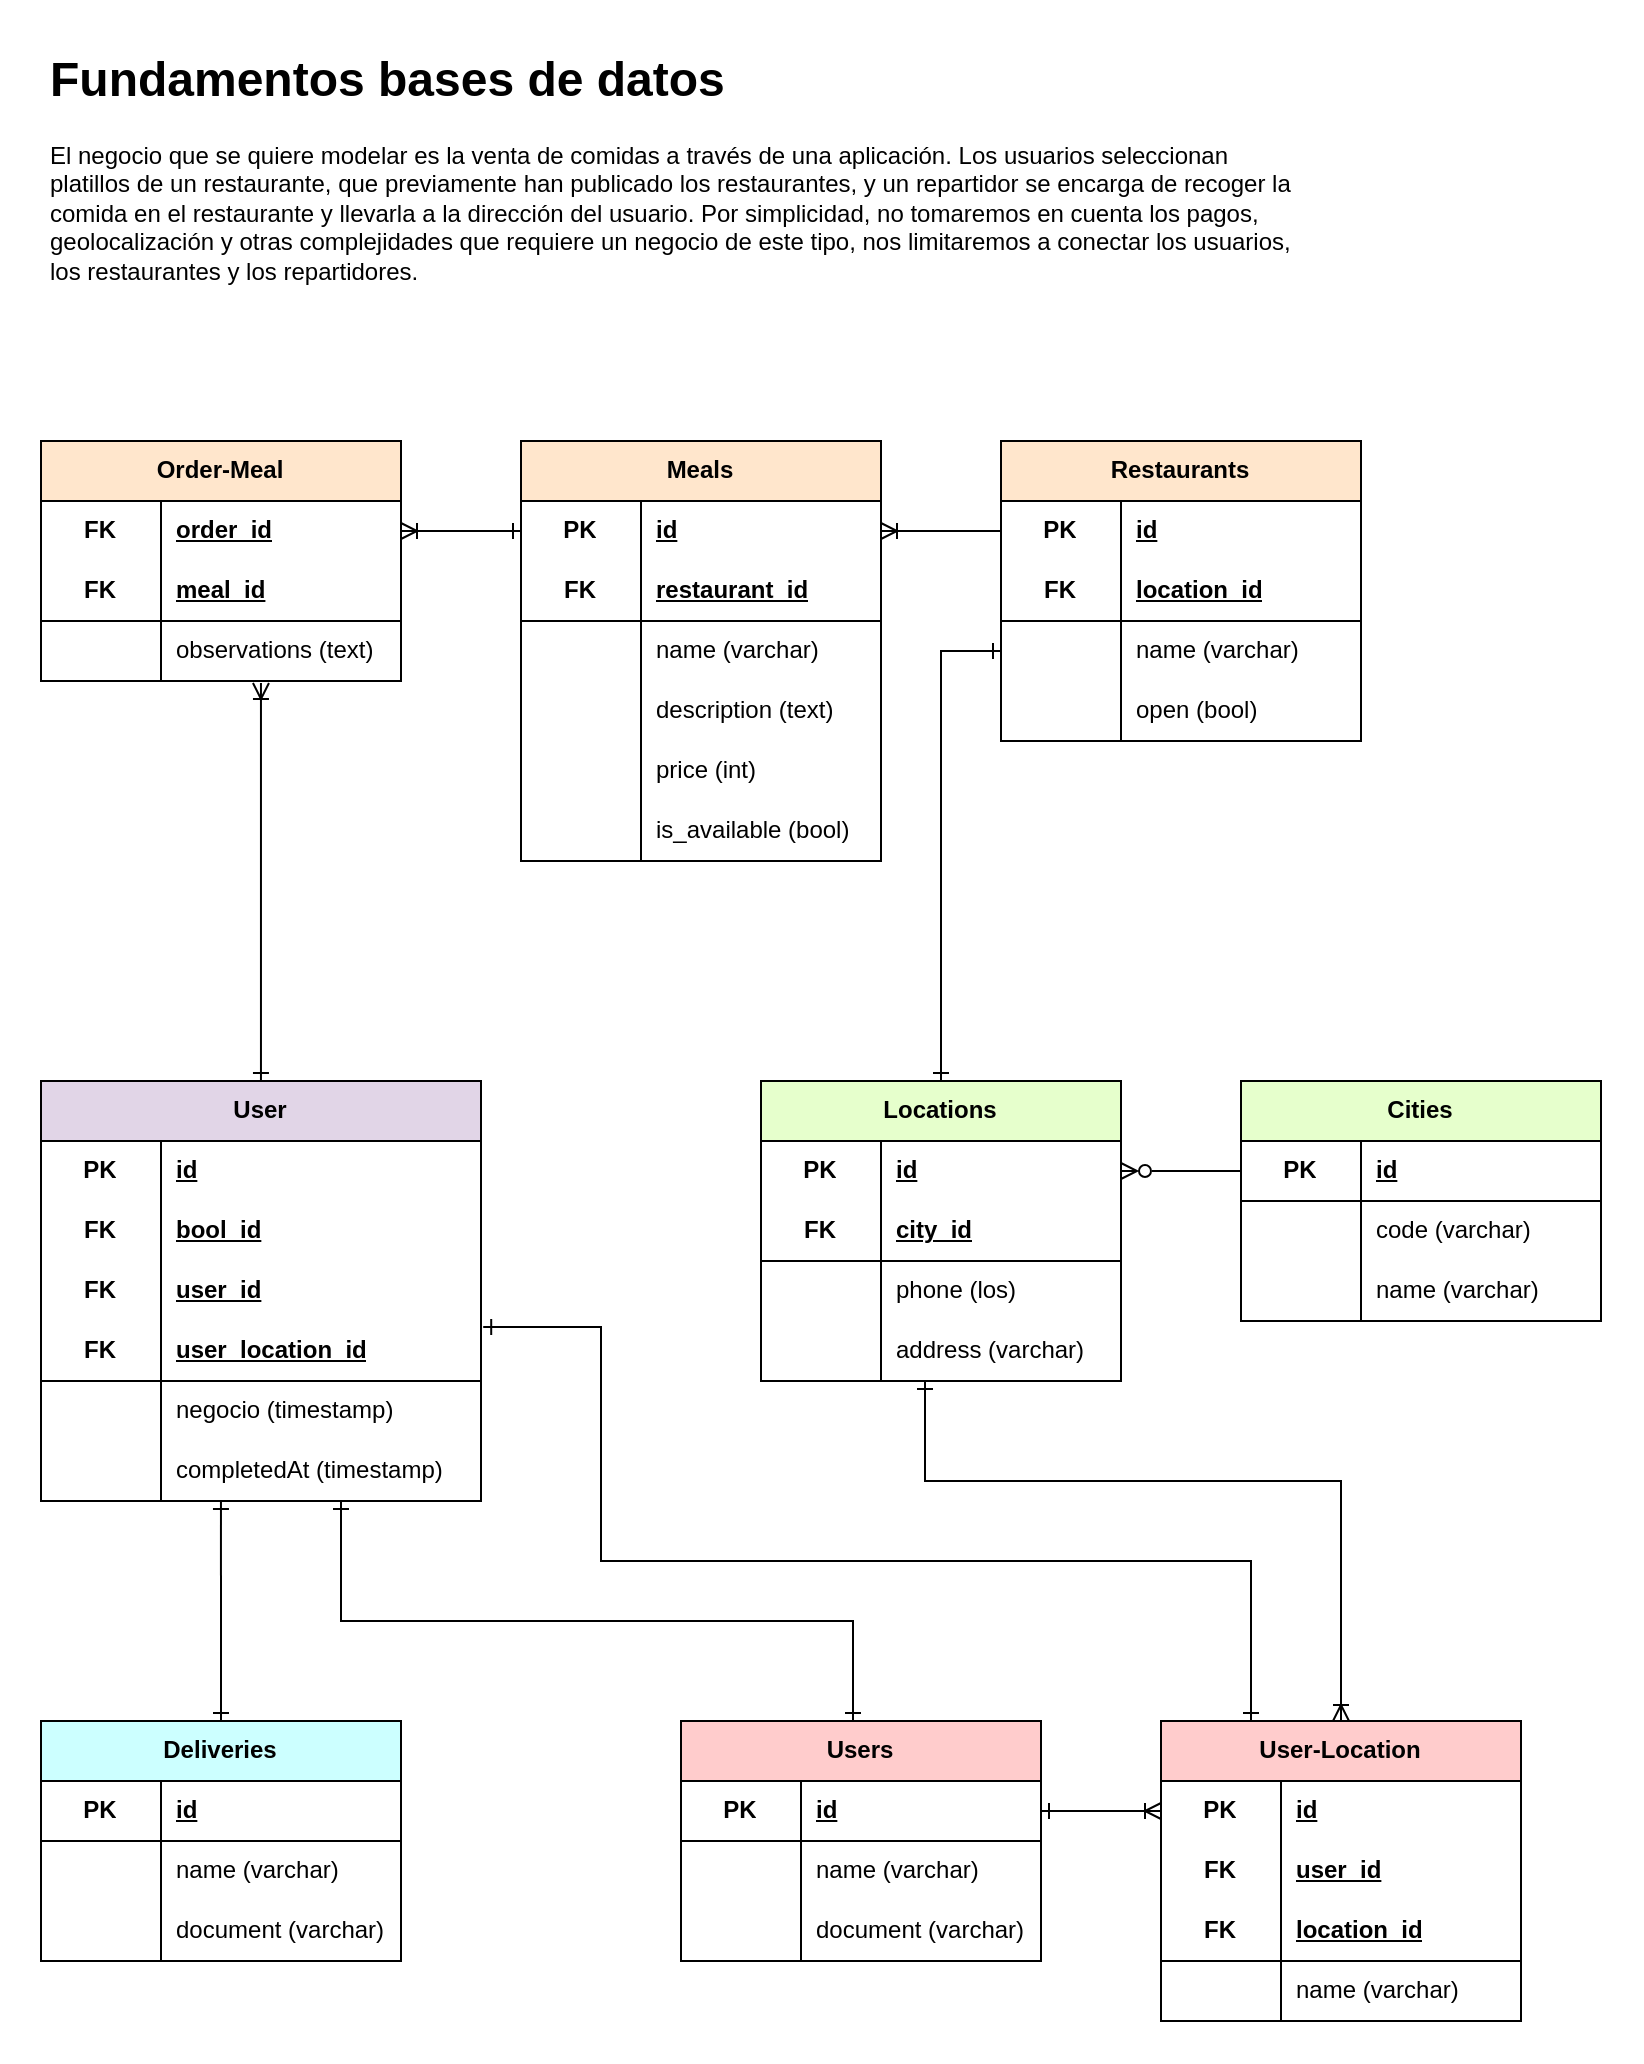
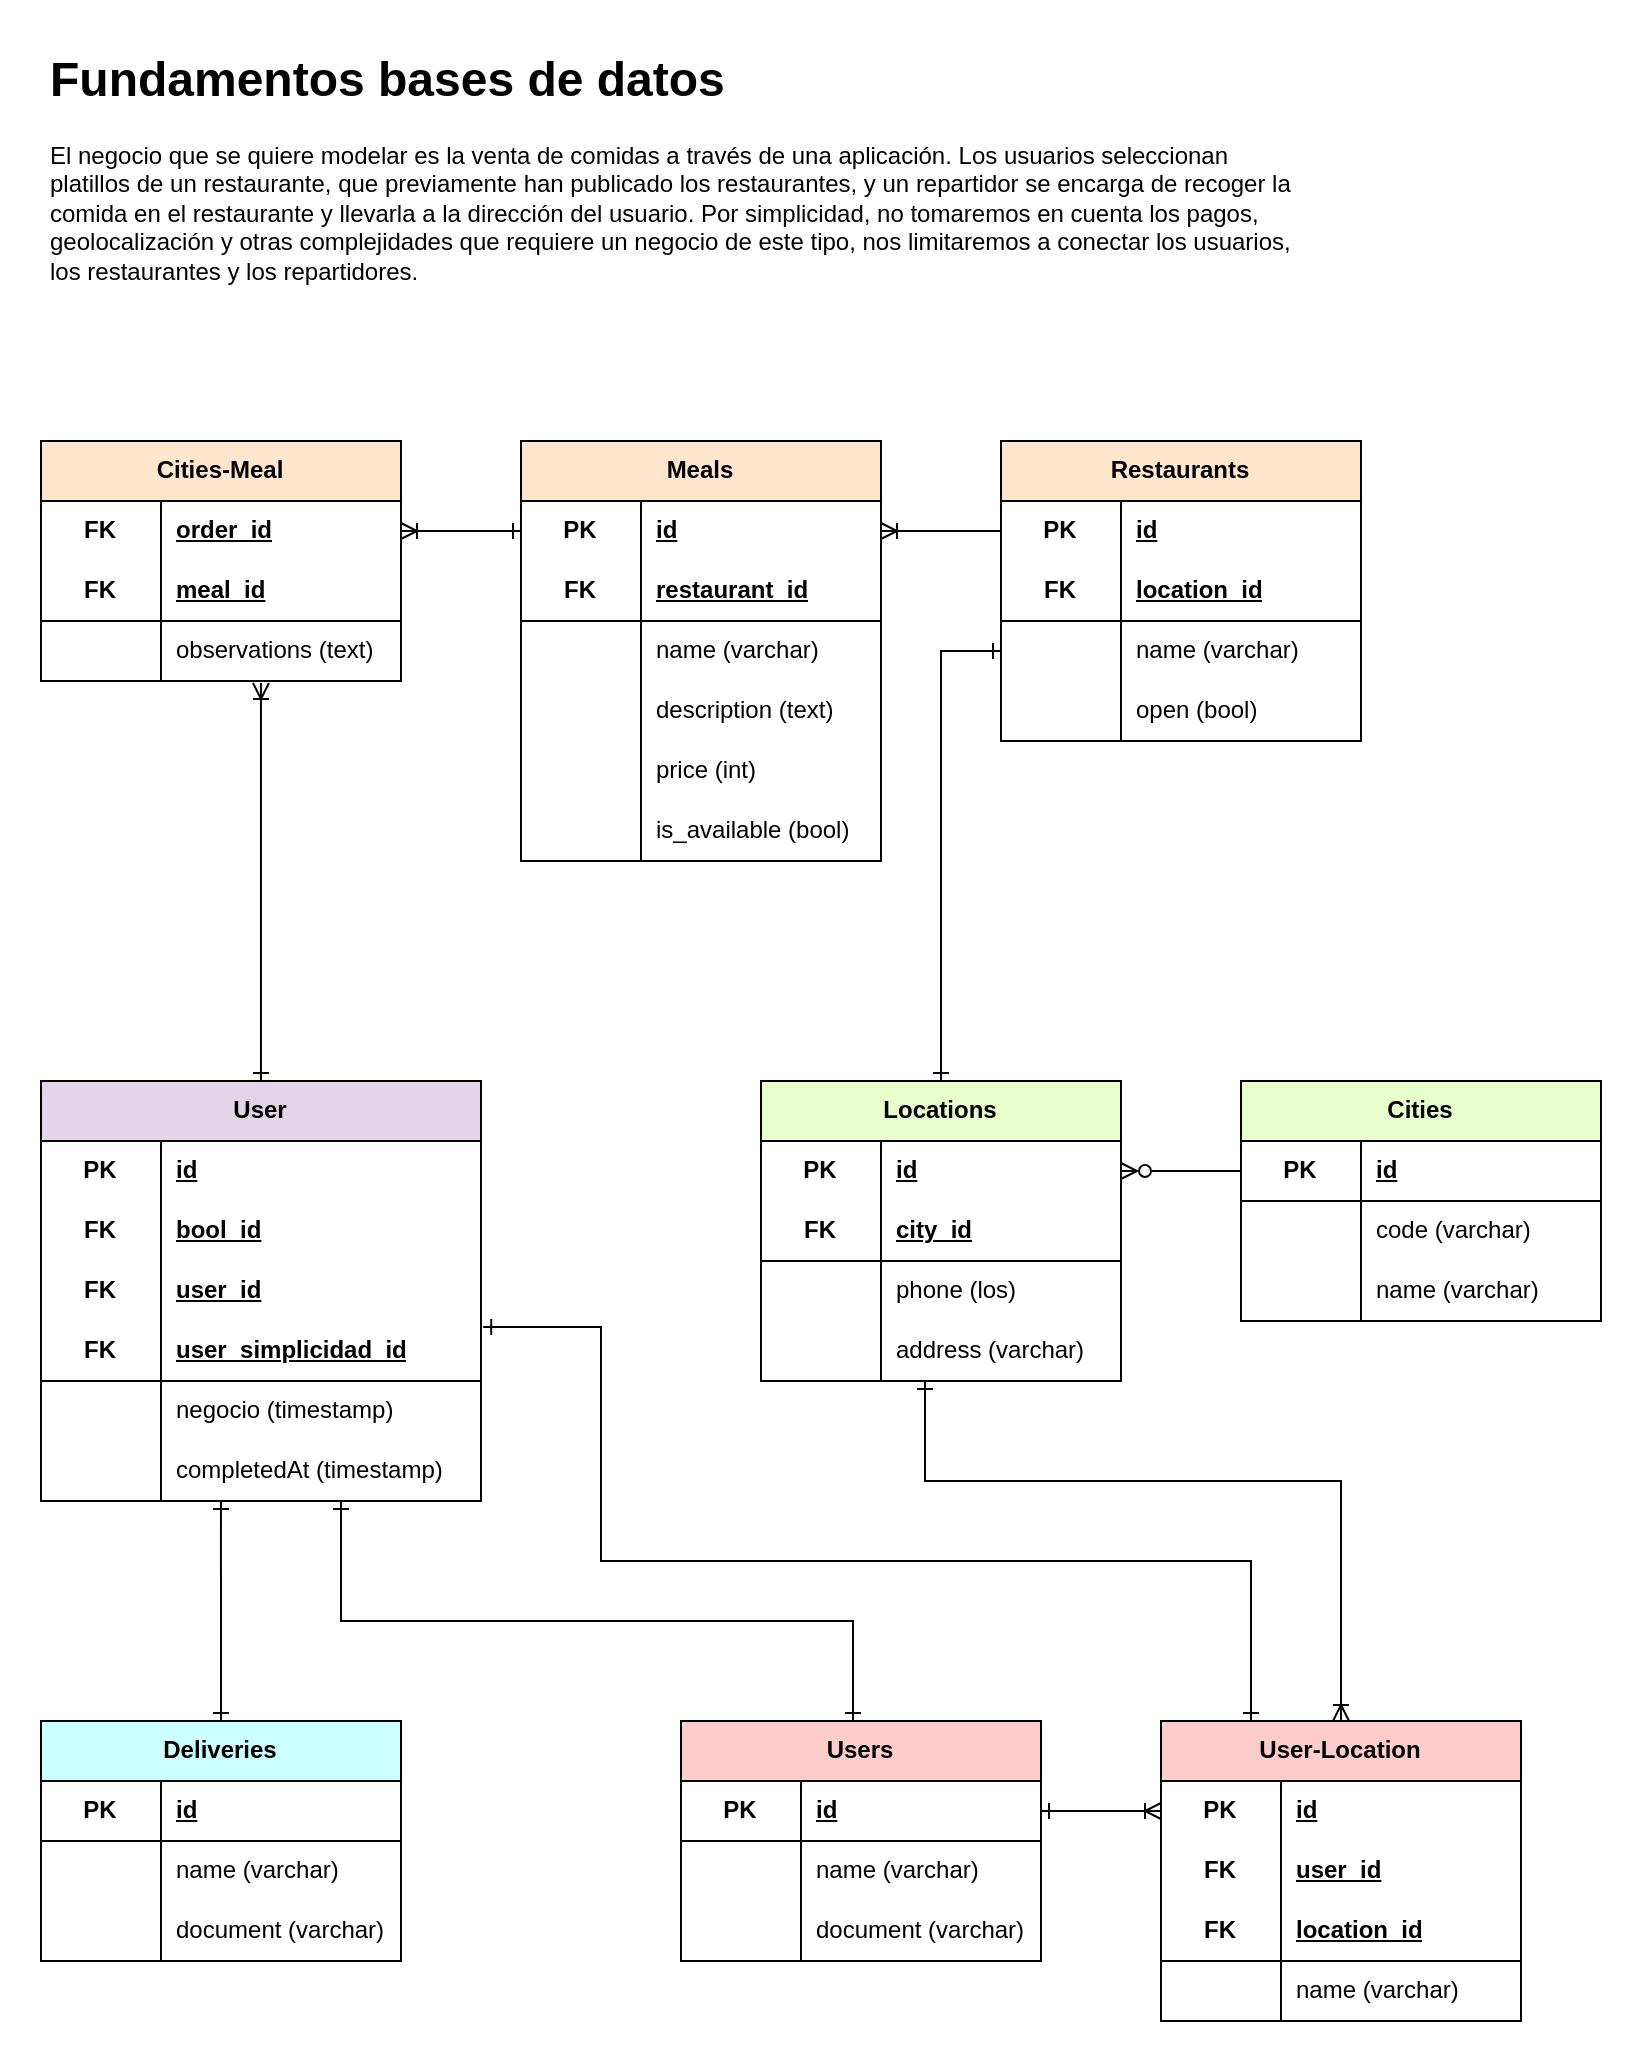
node "Order-Meal": label "Order-Meal" -> "Cities-Meal"
node "user_location_id": label "user_location_id" -> "user_simplicidad_id"
